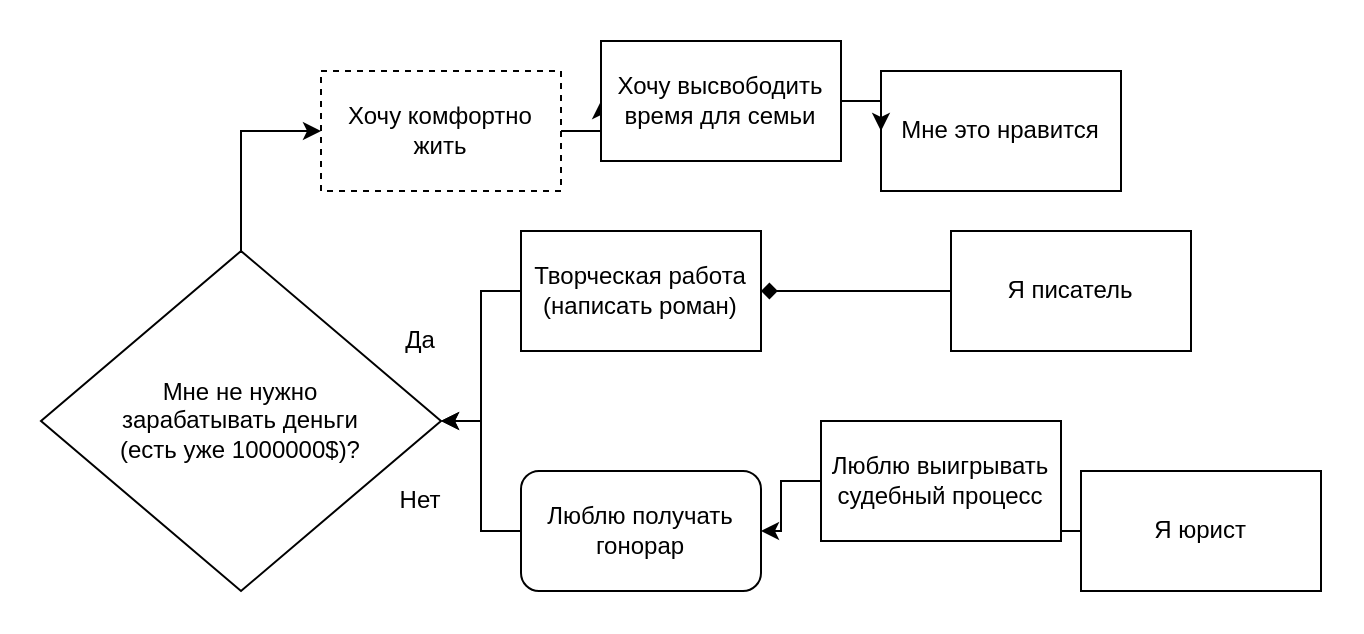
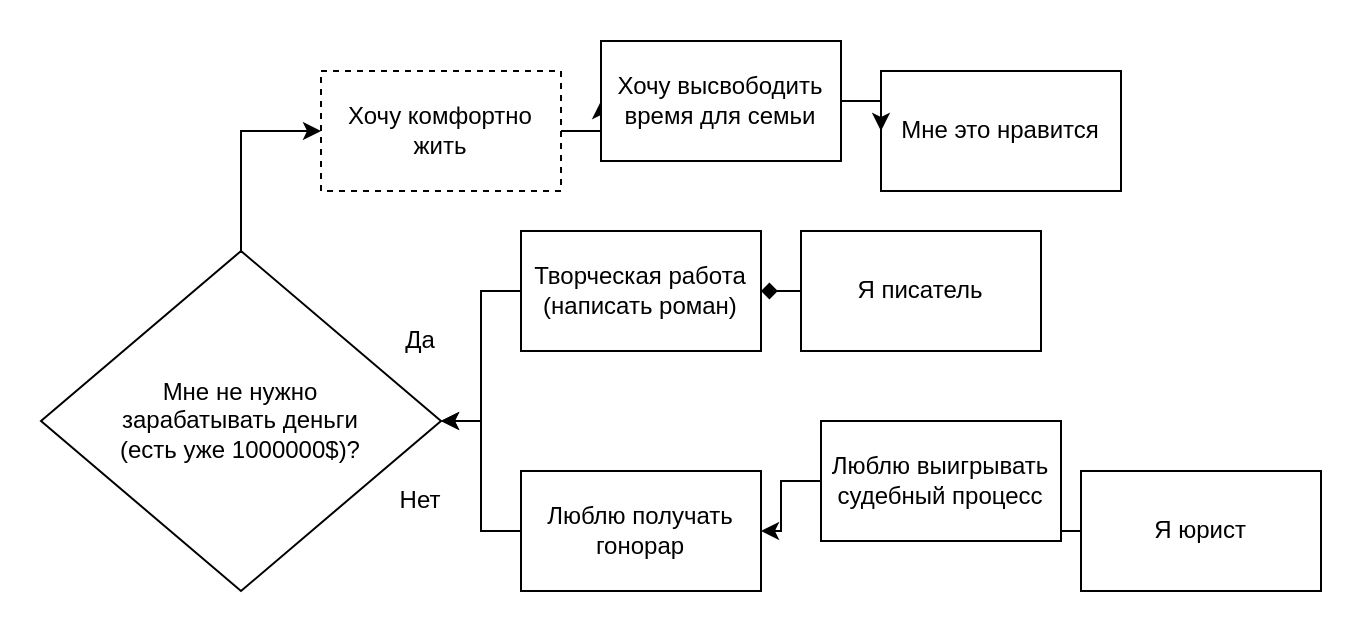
node "Я писатель": moved (1071, 291) -> (921, 291)
node "Люблю получать гонорар": shape rounded rectangle -> rectangle
